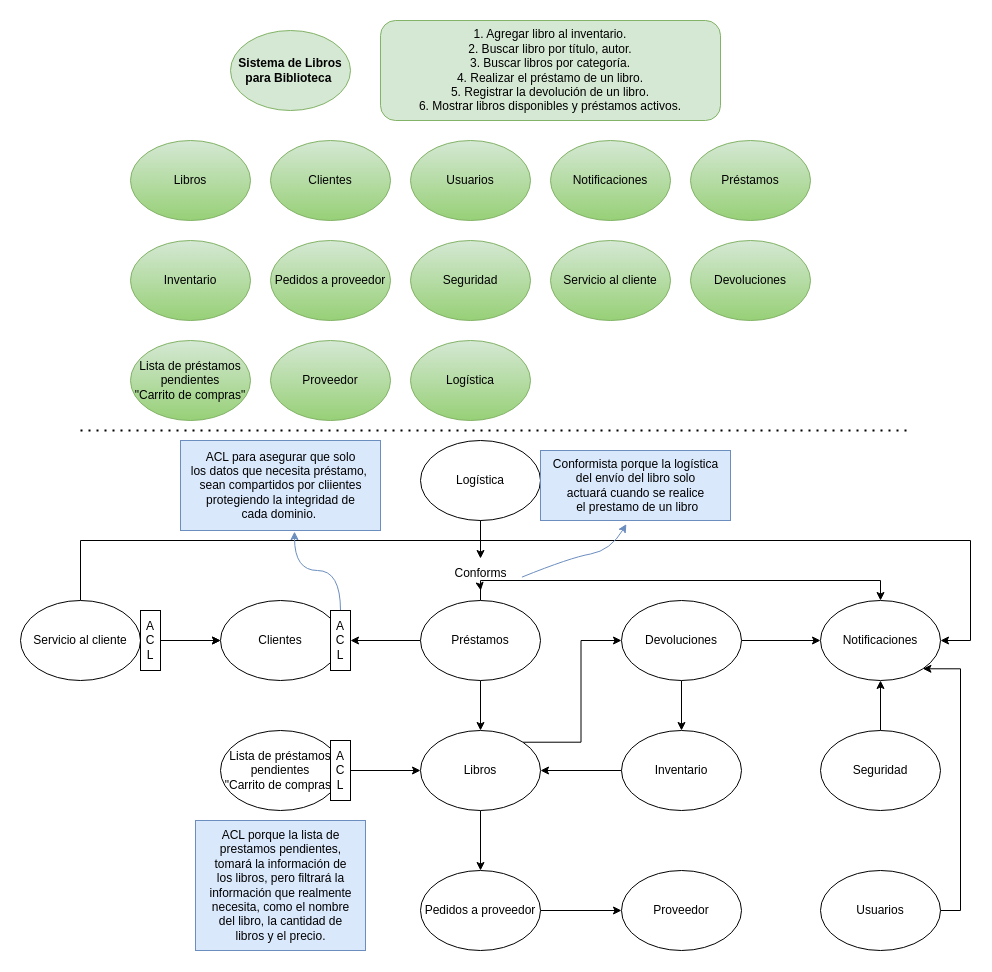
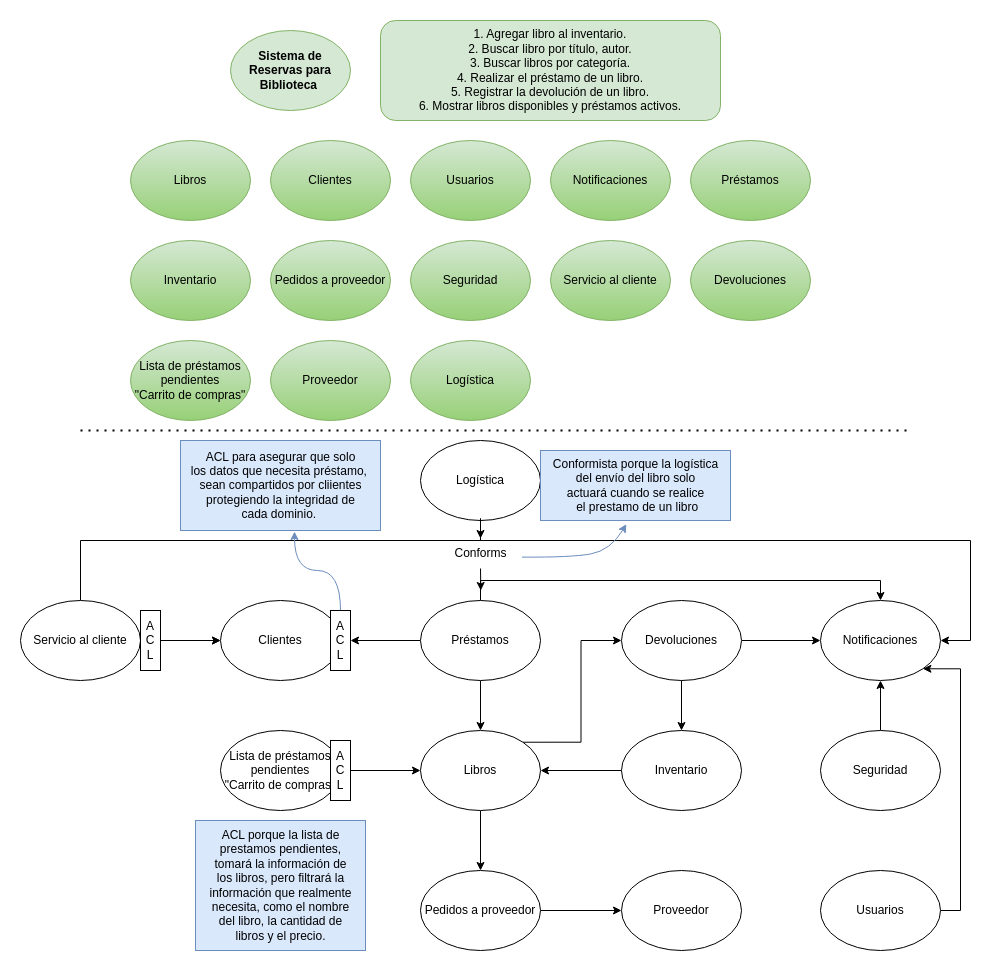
node "Sistema de Libros para Biblioteca": label "Sistema de Libros para Biblioteca" -> "Sistema de Reservas para Biblioteca"
node "Conforms": moved (481, 574) -> (481, 554)
